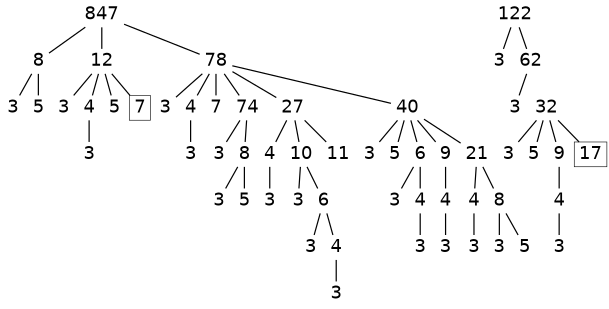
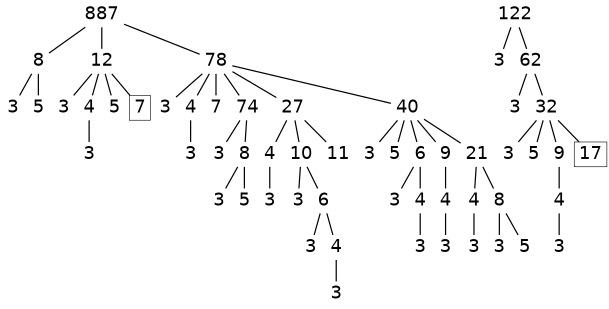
node "847": label "847" -> "887"
edge "62" -- "32": added
